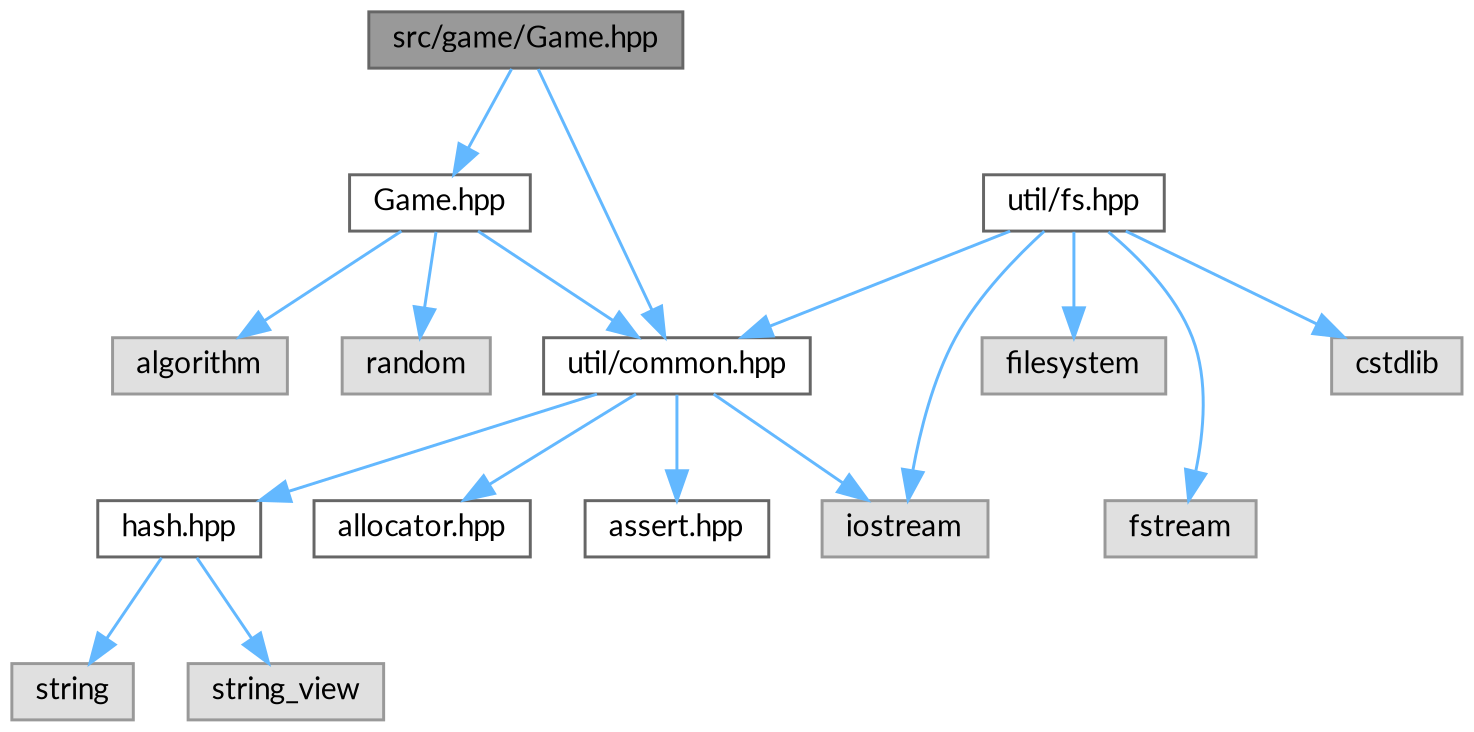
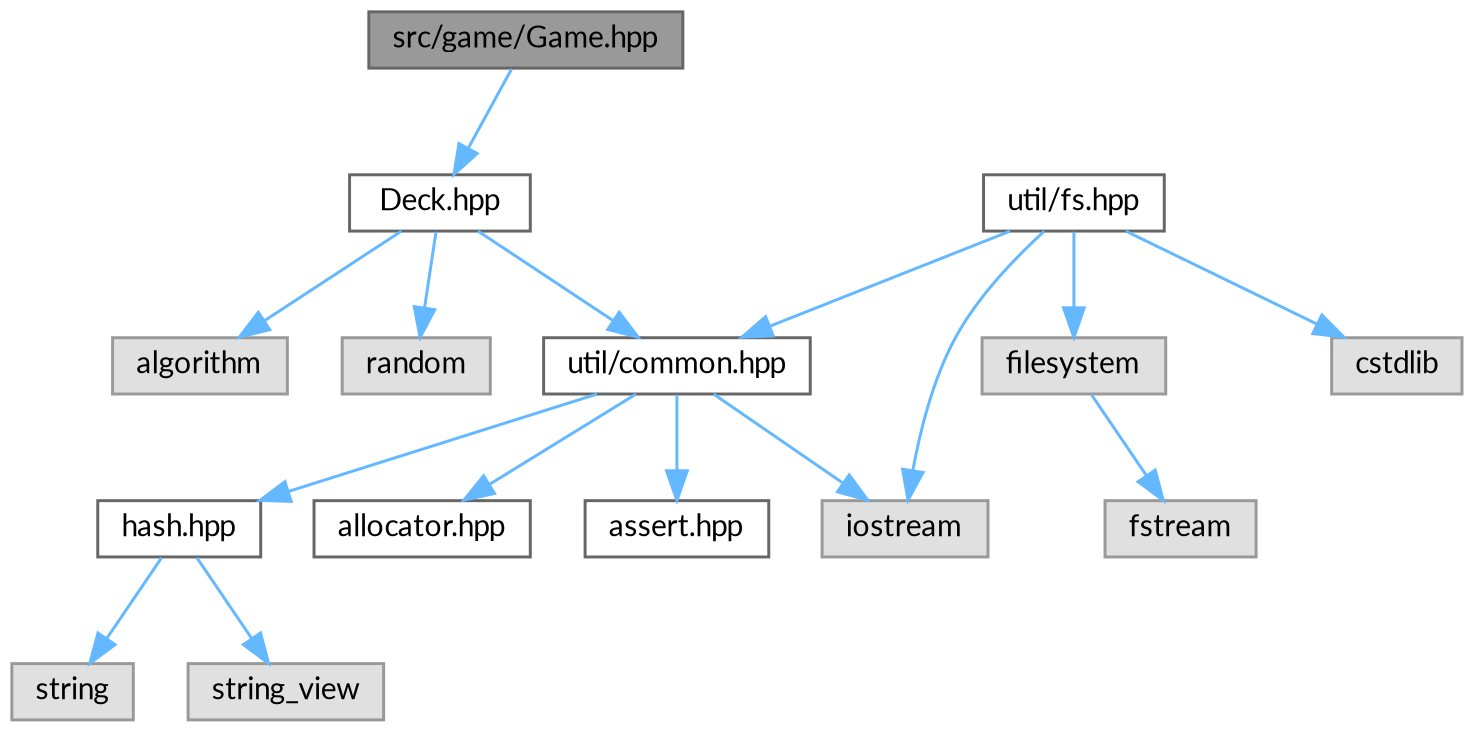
edge "src/game/Game.hpp" -> "util/common.hpp": removed
node "Game.hpp": label "Game.hpp" -> "Deck.hpp"
edge "util/fs.hpp" -> "fstream": now "filesystem" -> "fstream"
